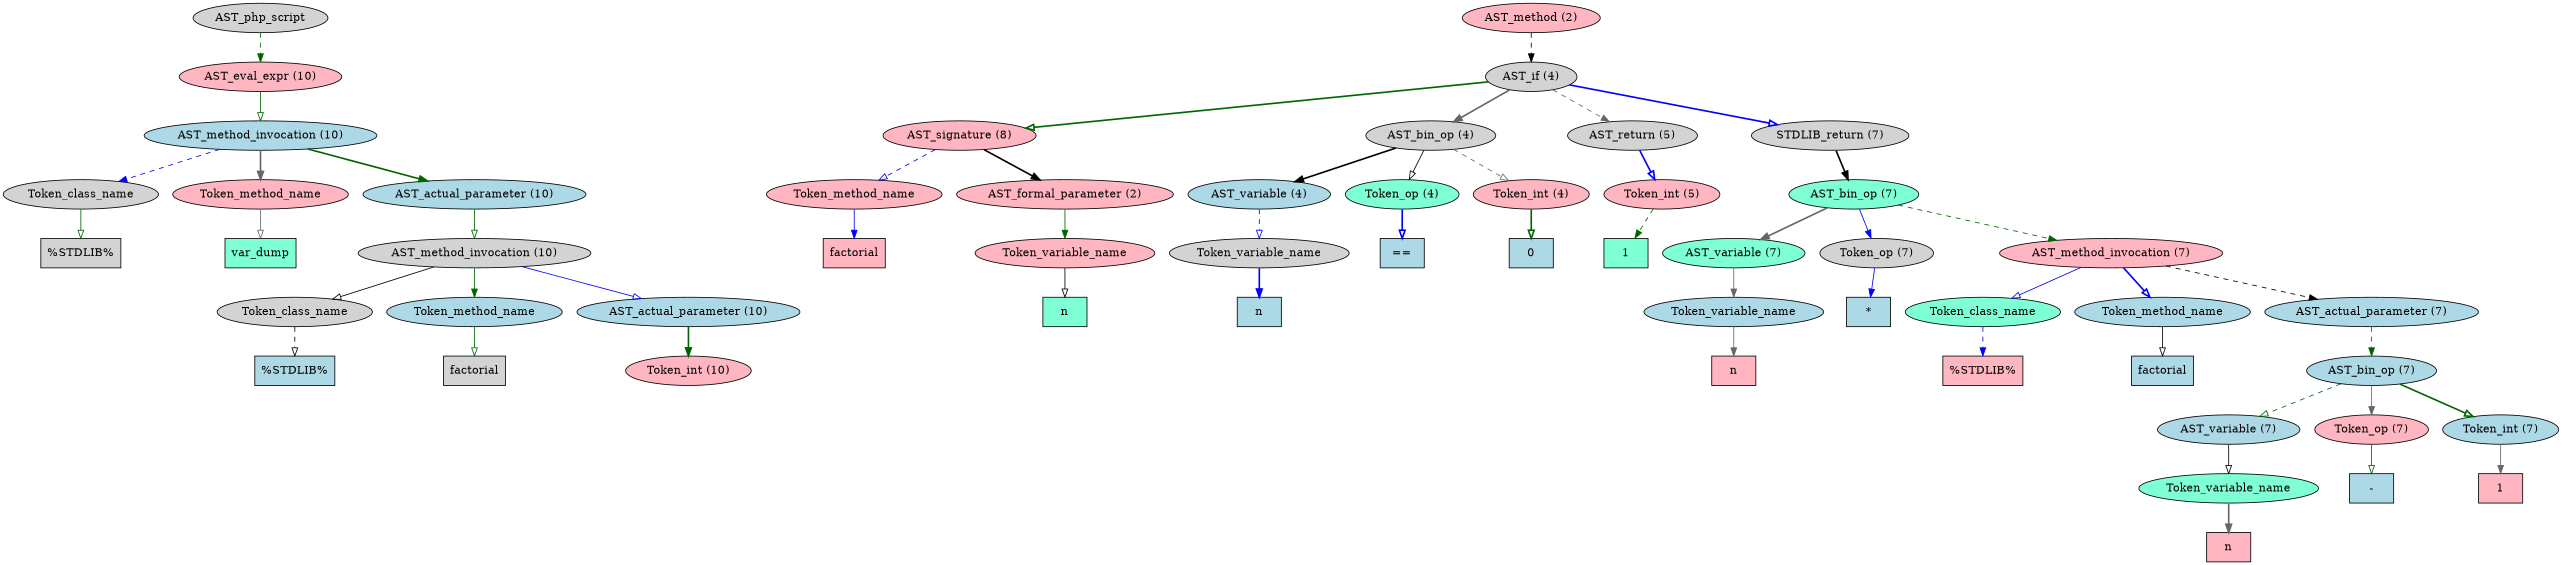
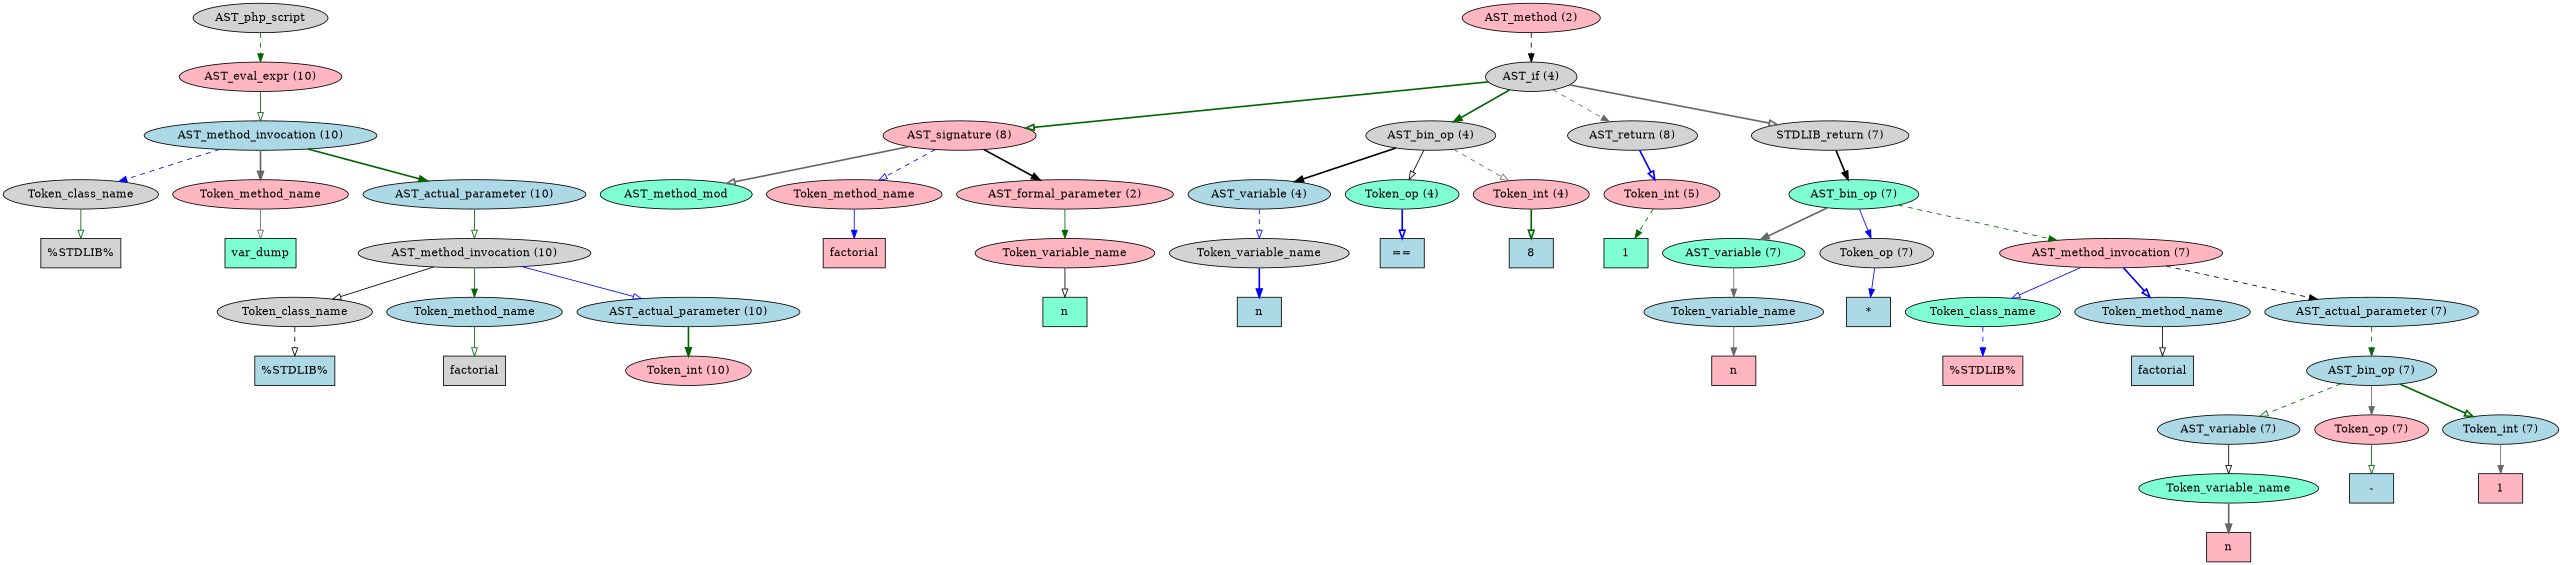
edge "AST_if (4)" -> "AST_bin_op (4)": color gray40 -> darkgreen
edge "AST_if (4)" -> "STDLIB_return (7)": color blue -> gray40
node "AST_return (5)": label "AST_return (5)" -> "AST_return (8)"
node "AST_method_mod": added
node "0": label "0" -> "8"
